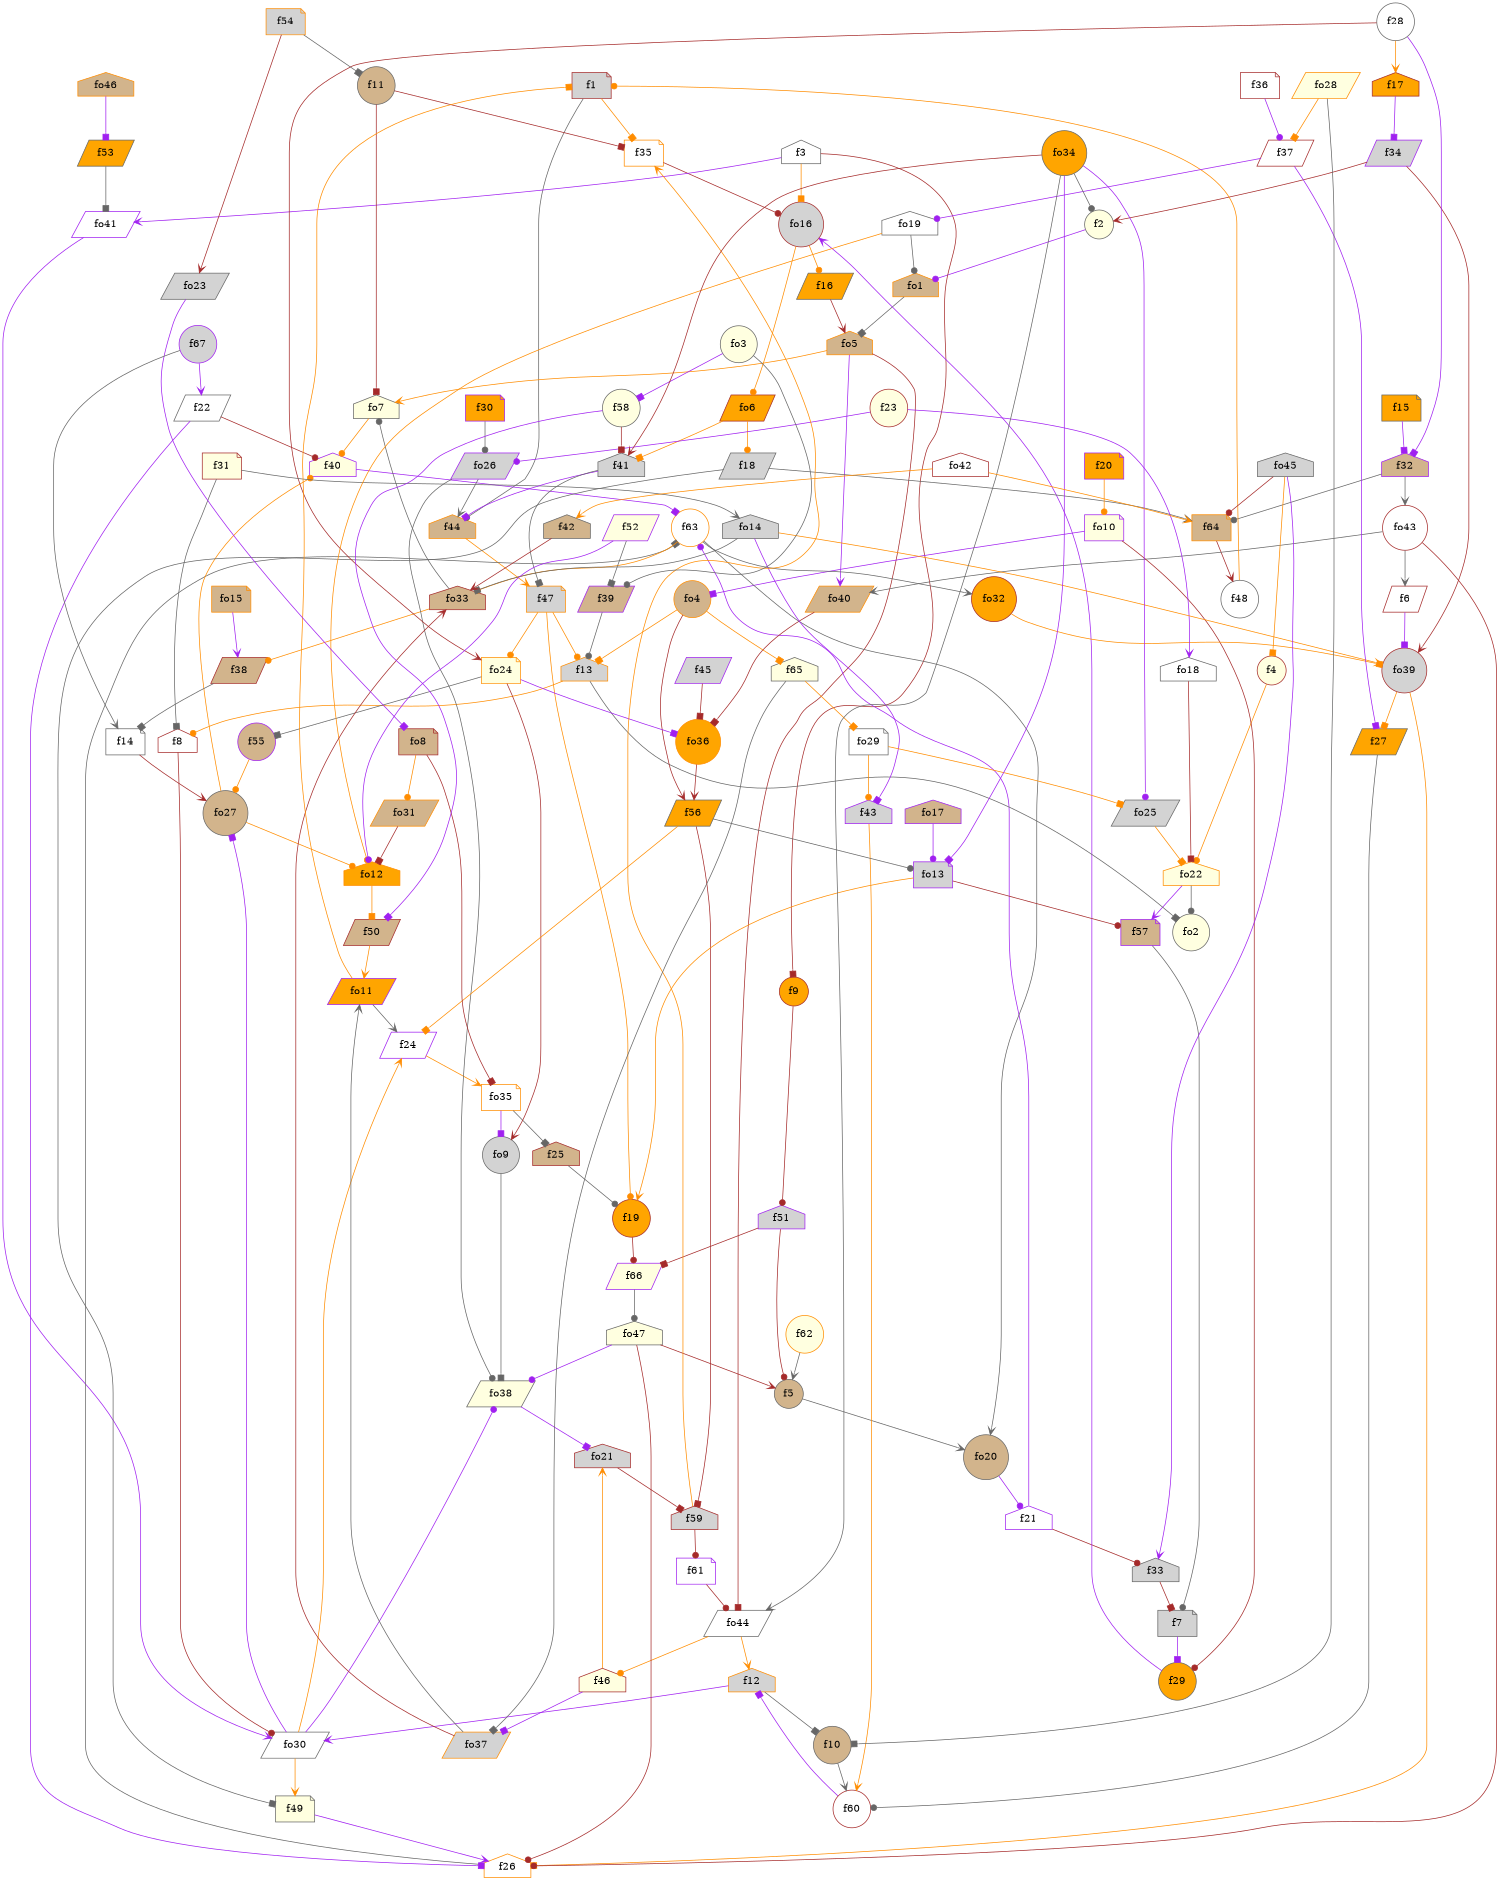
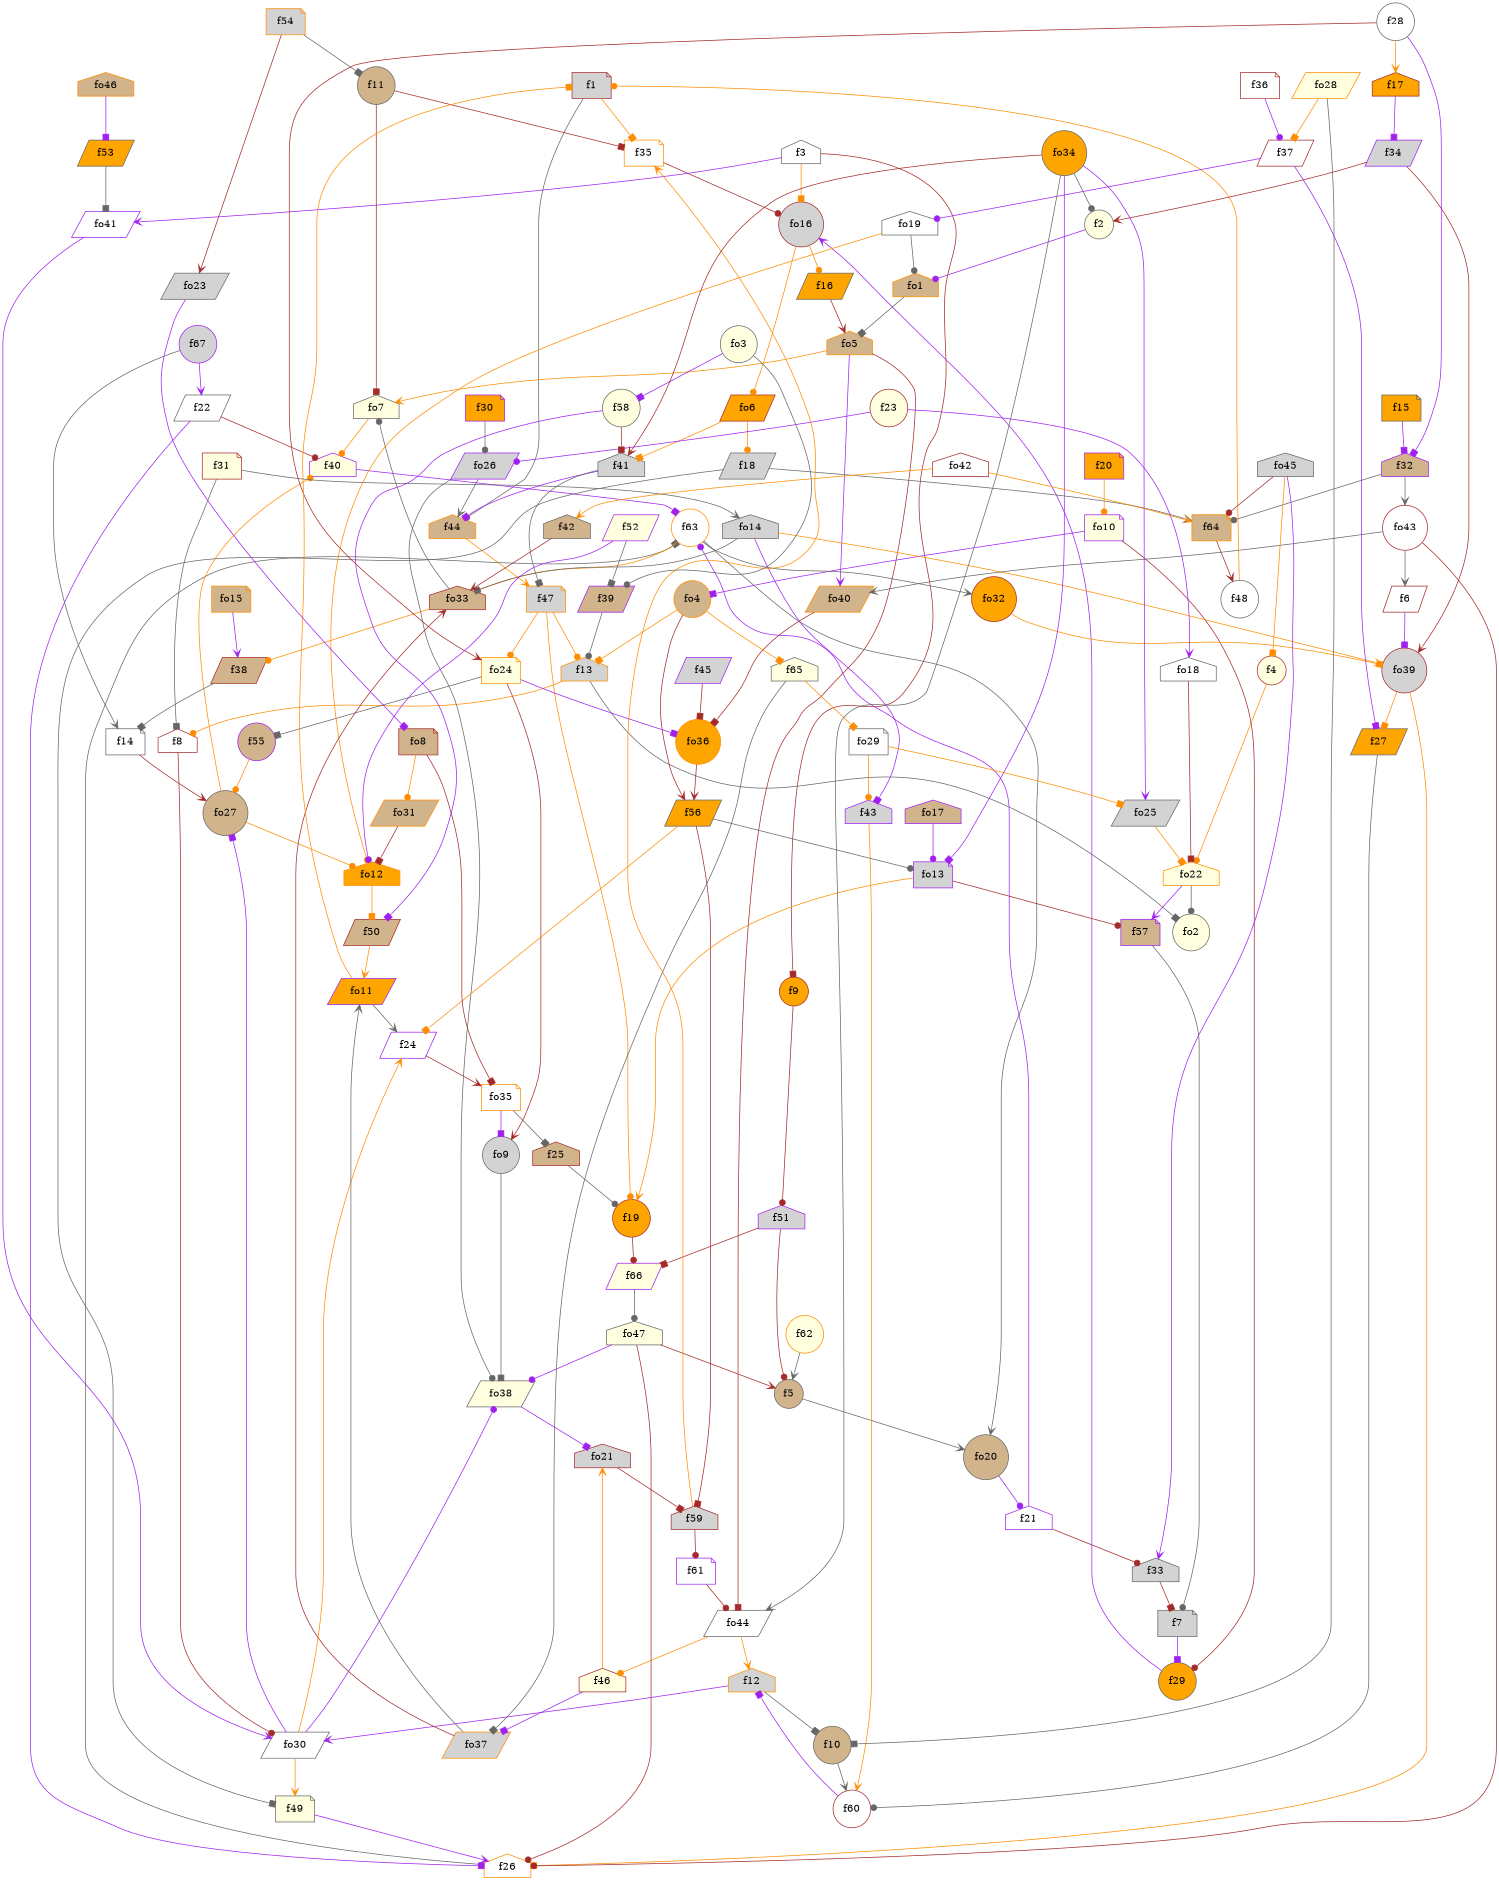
edge "fo34" -> "fo25": arrowhead dot -> vee
edge "f24" -> "fo35": color darkorange -> brown
